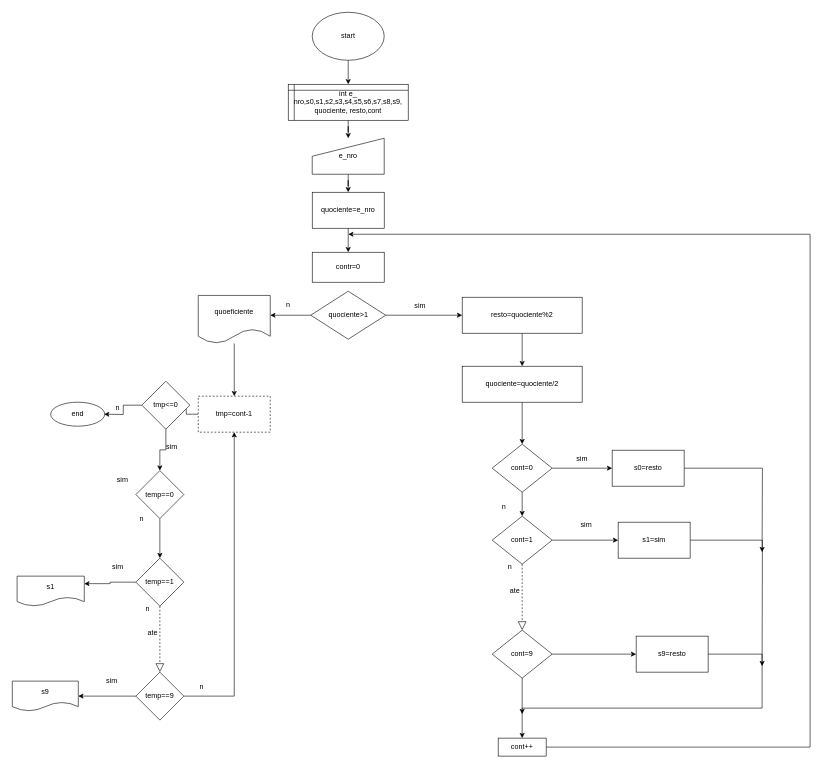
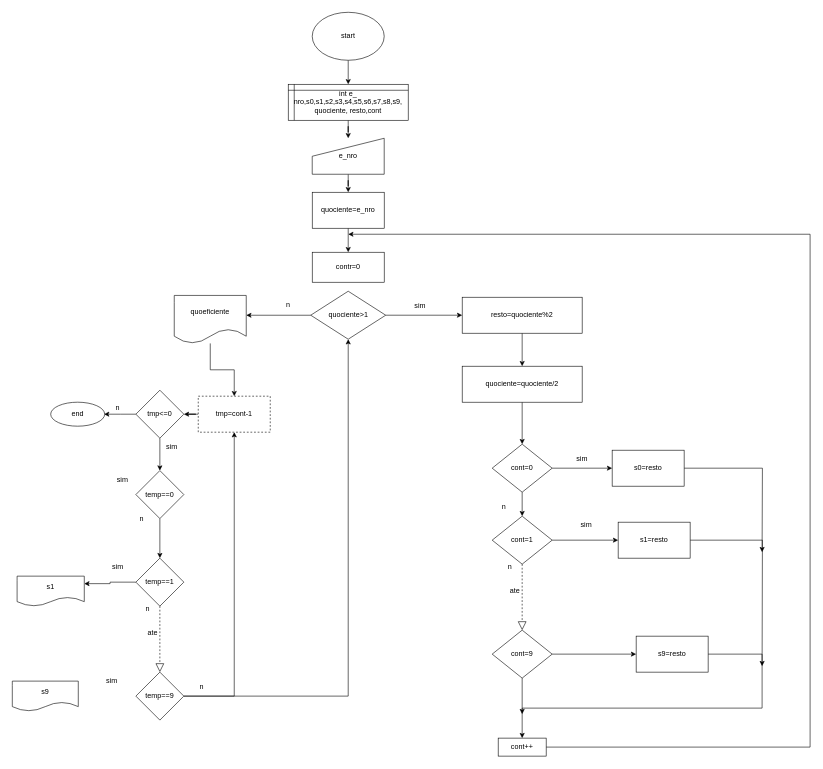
node "quoeficiente": moved (234, 320) -> (210, 320)
node "tmp<=0": moved (166, 405) -> (160, 414)
node "s1=sim": label "s1=sim" -> "s1=resto"
edge "temp==9" -> "s9": now "temp==9" -> "quociente>1"
